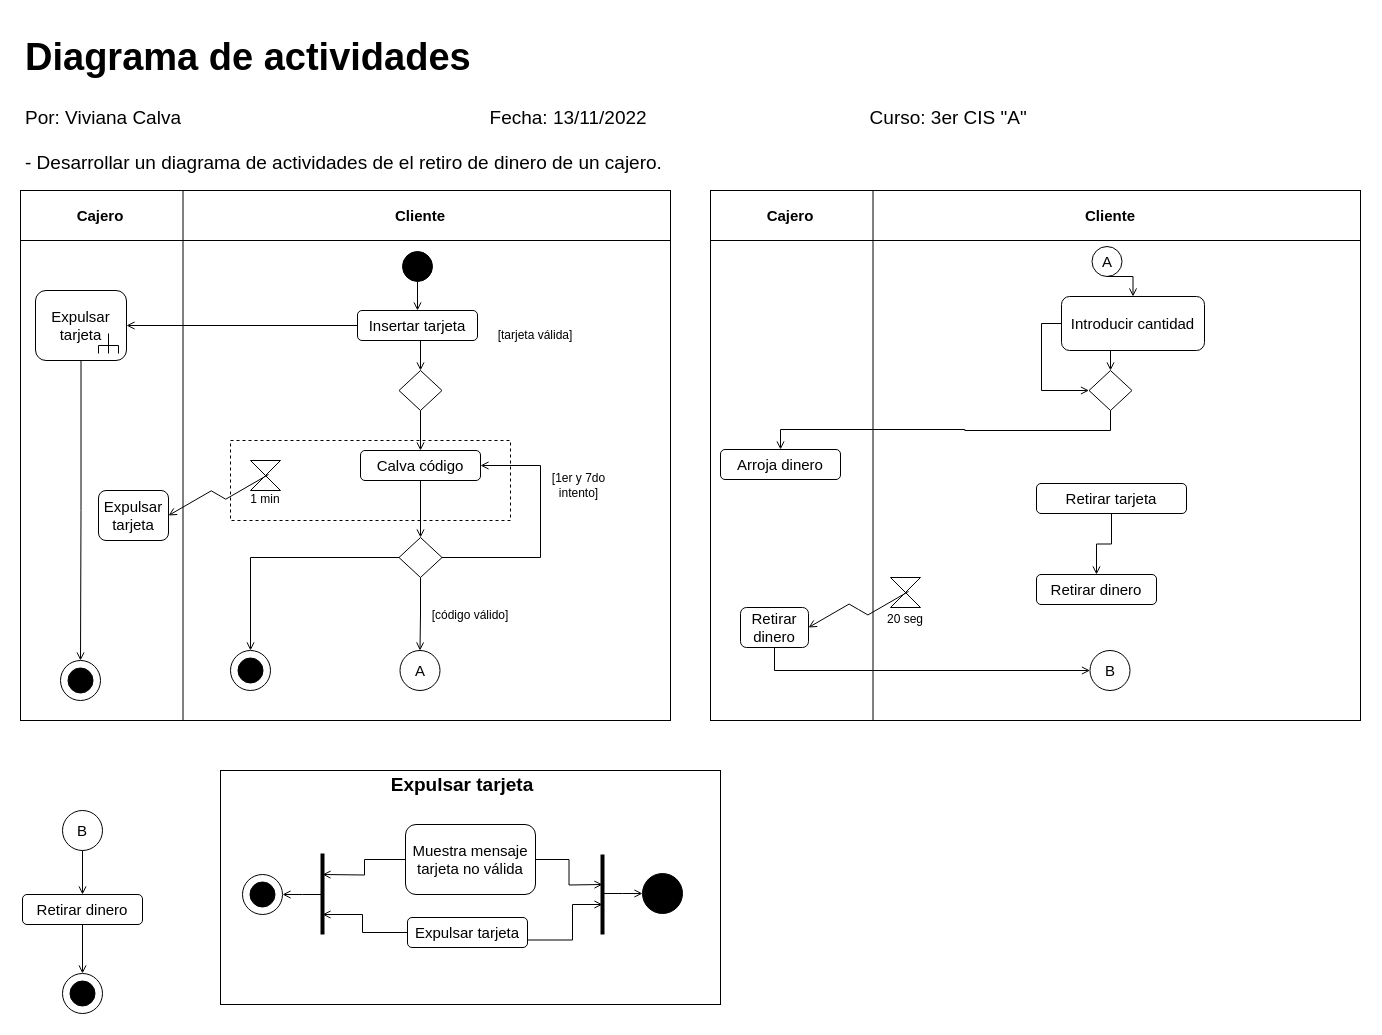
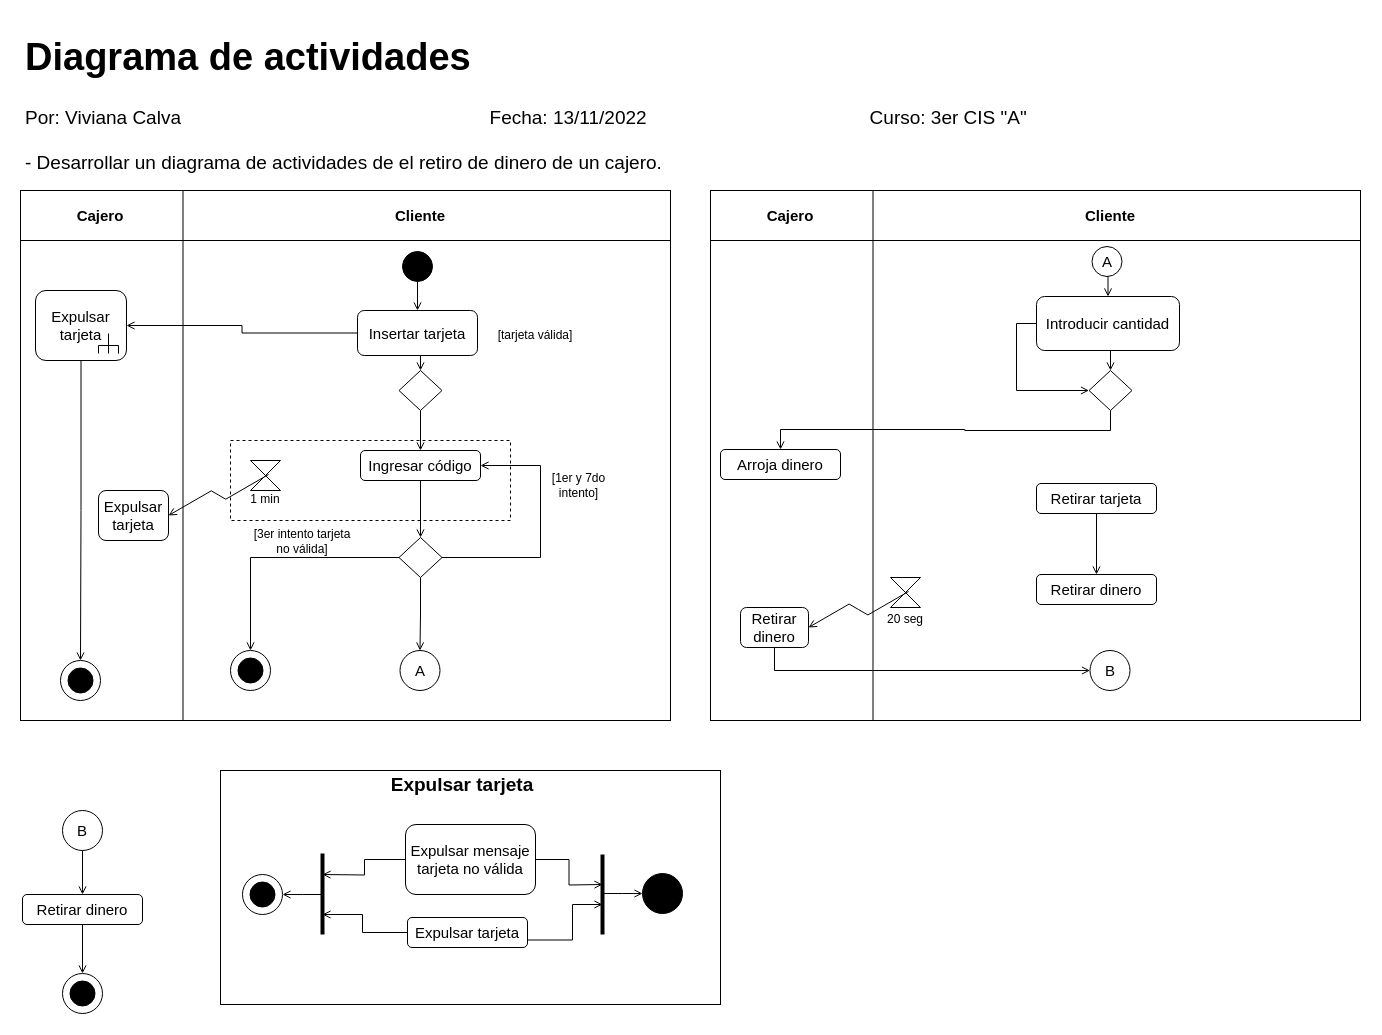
node "Introducir cantidad": moved (1133, 324) -> (1108, 324)
node "Insertar tarjeta": size 120x30 -> 120x45
node "Calva código": label "Calva código" -> "Ingresar código"
node "Retirar tarjeta": size 150x30 -> 120x30
node "[3er intento tarjeta no válida]": added
node "[código válido]": removed
node "Muestra mensaje tarjeta no válida": label "Muestra mensaje tarjeta no válida" -> "Expulsar mensaje tarjeta no válida"
